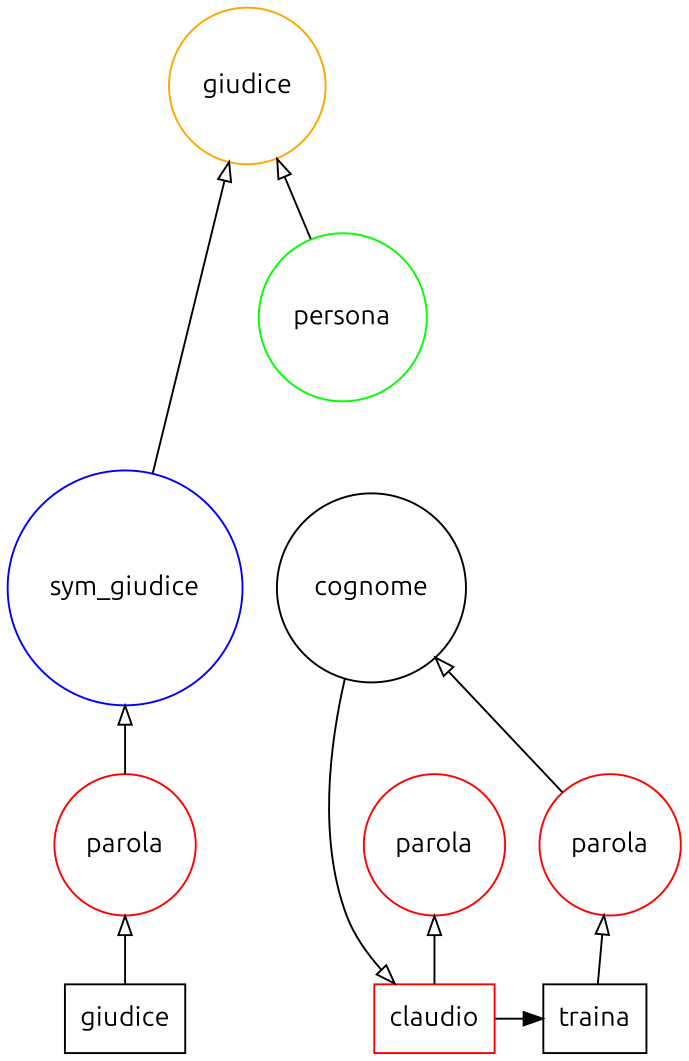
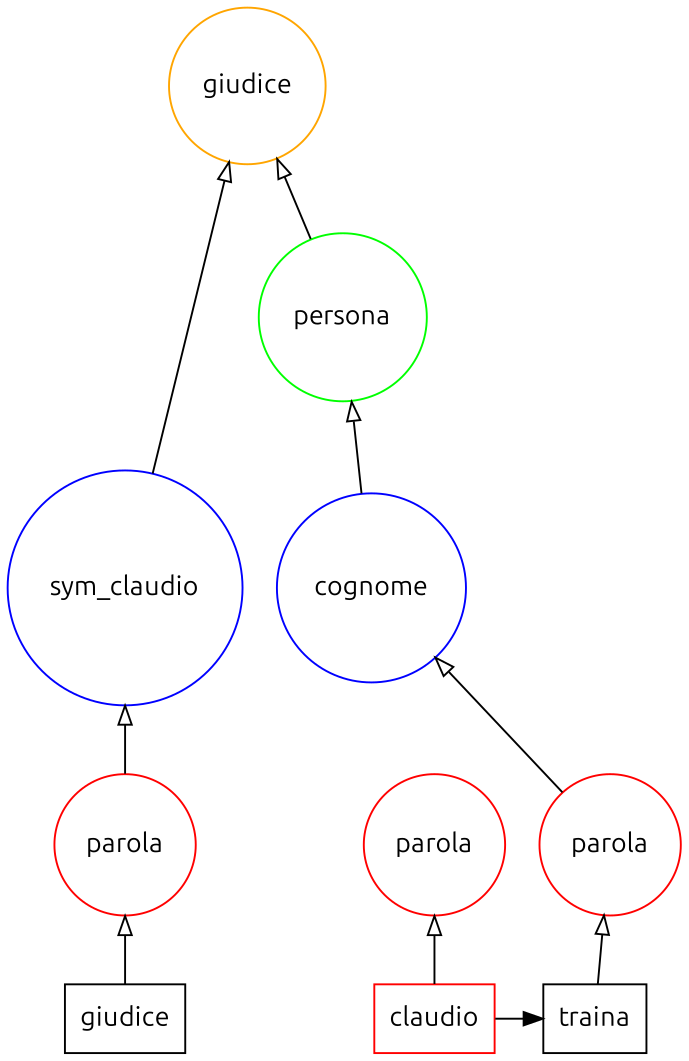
node "sym_giudice": label "sym_giudice" -> "sym_claudio"
node "cognome": color black -> blue
edge "cognome" -> "claudio": now "cognome" -> "persona"
